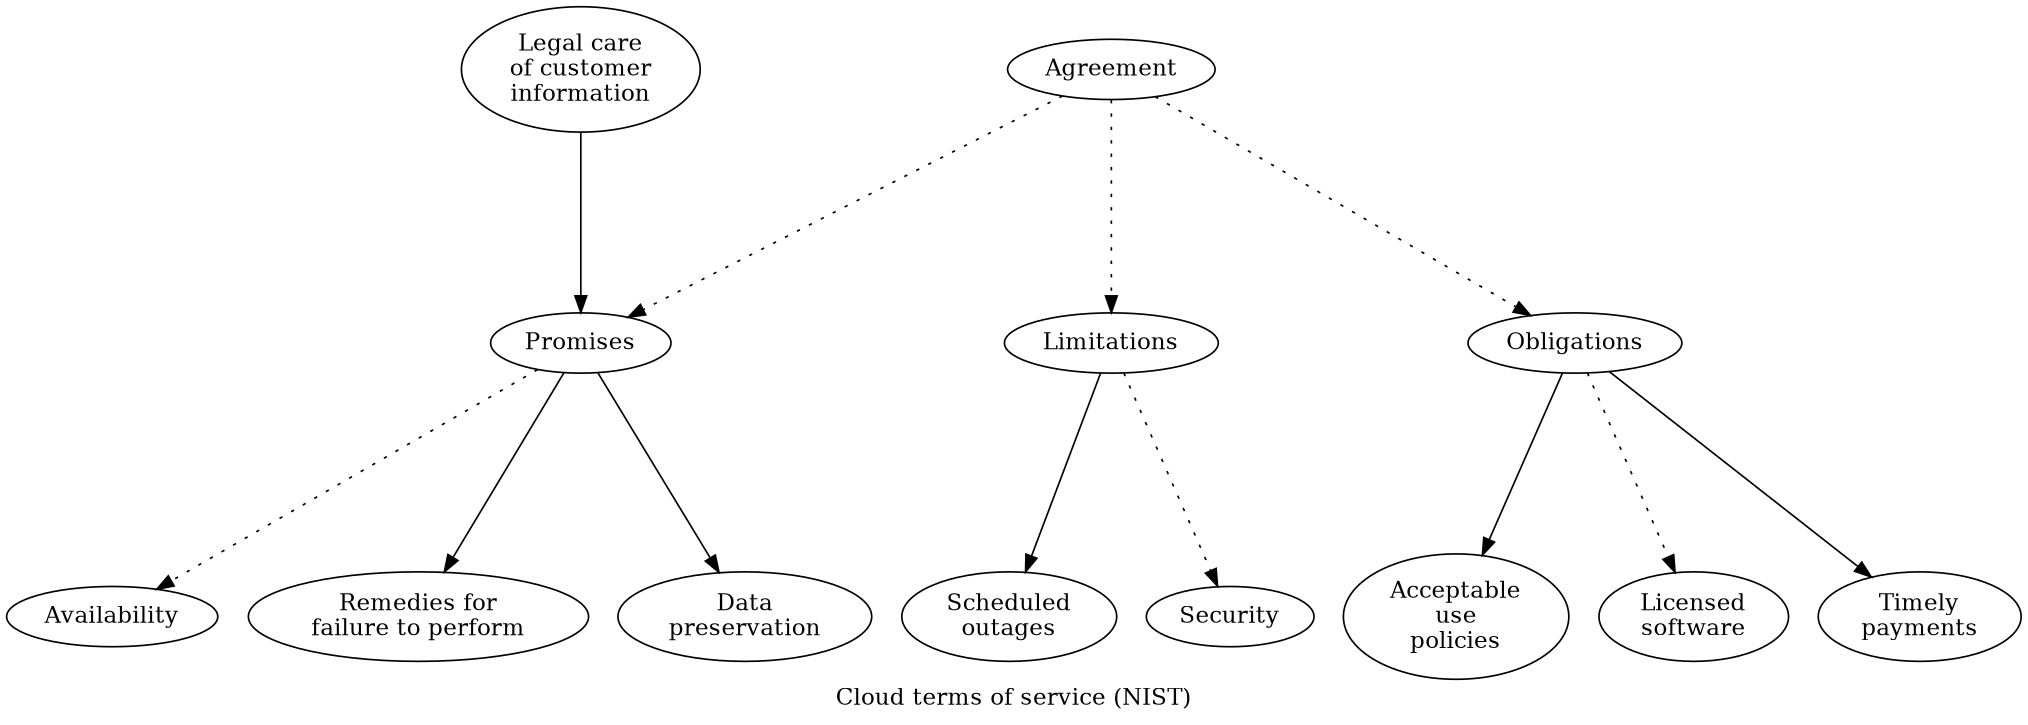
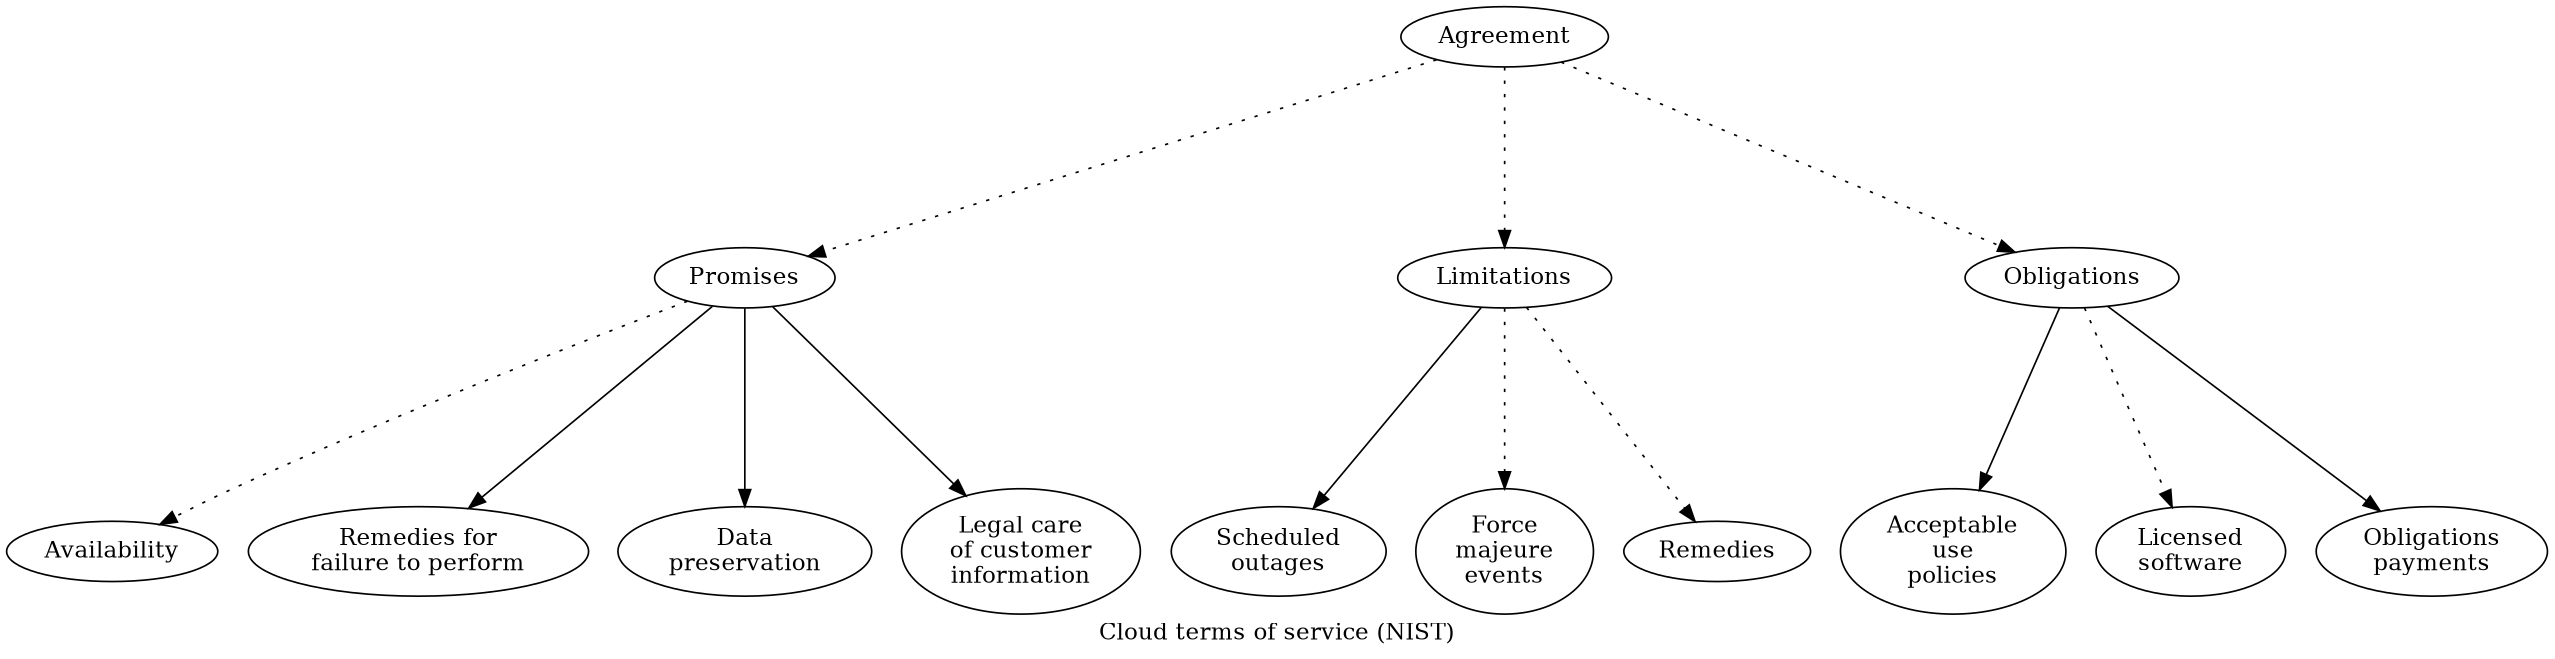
edge "Legal care of customer information" -> "Promises": reversed
node "Force majeure events": added
node "Security": label "Security" -> "Remedies"
node "Timely payments": label "Timely payments" -> "Obligations payments"
